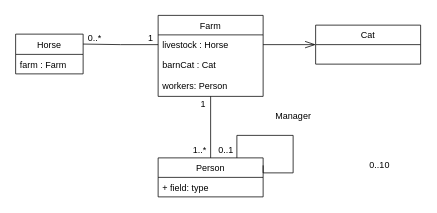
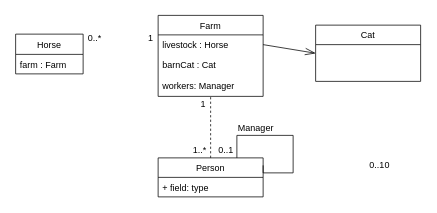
edge "livestock : Horse" -- "Horse": removed
node "Cat": size 105x39 -> 105x56
node "workers: Person": label "workers: Person" -> "workers: Manager"
node "Manager": moved (293, 117) -> (255, 128)
edge "Farm" -- "Person": style solid -> dashed
